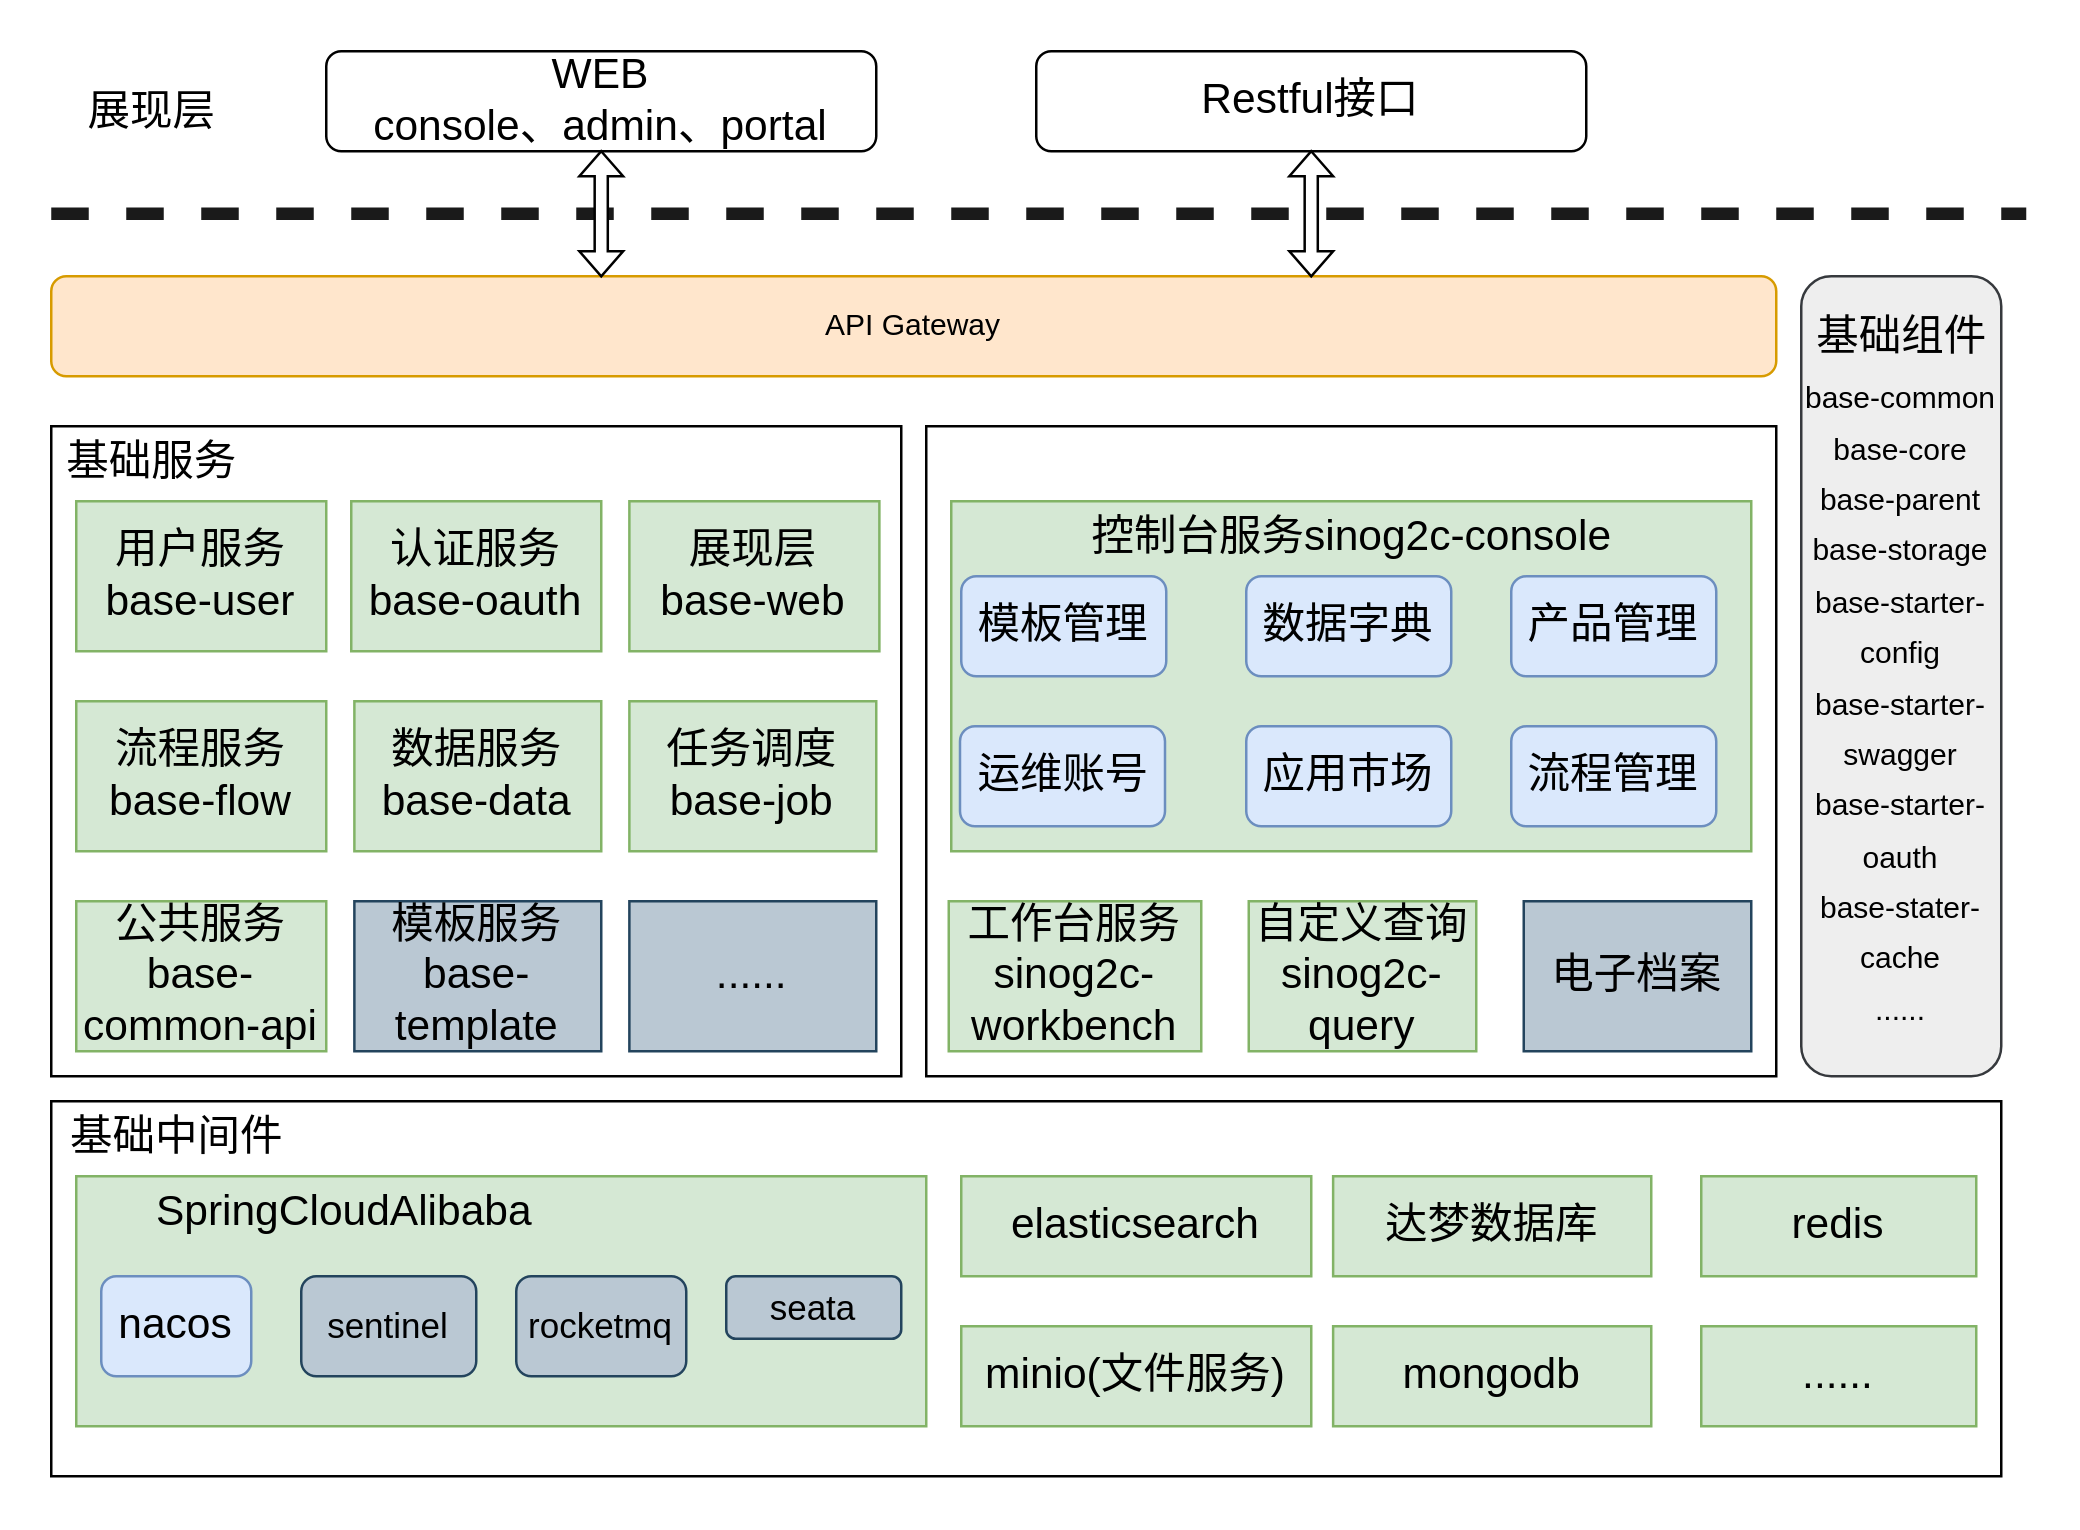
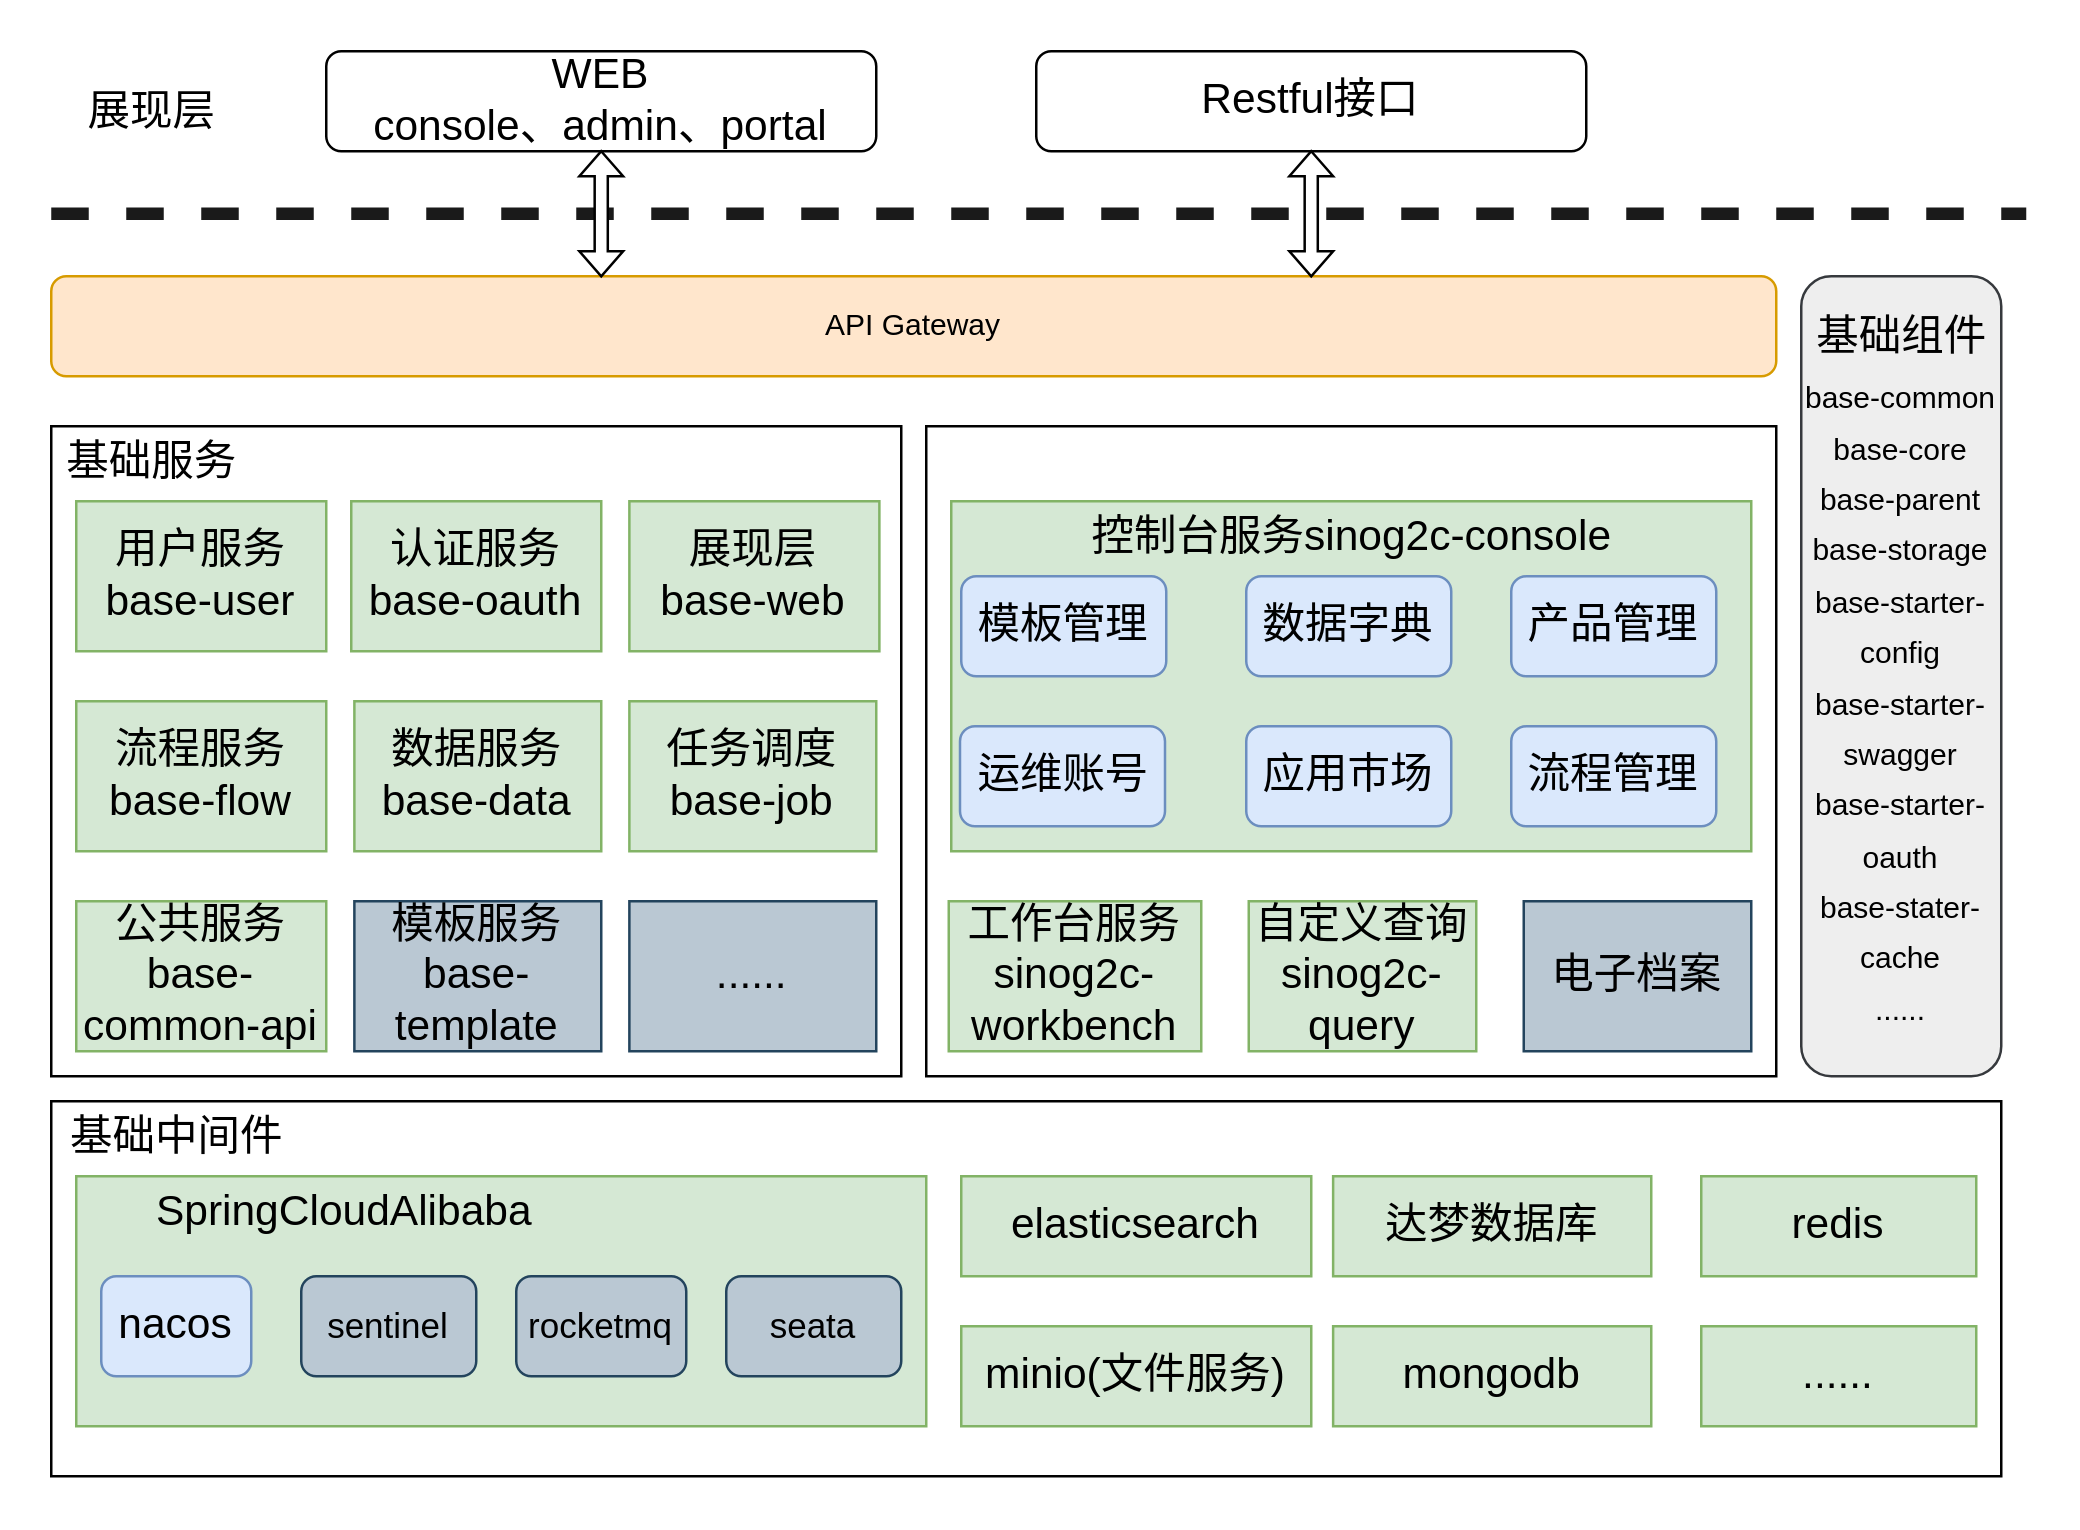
node "seata": size 175x63 -> 175x100
